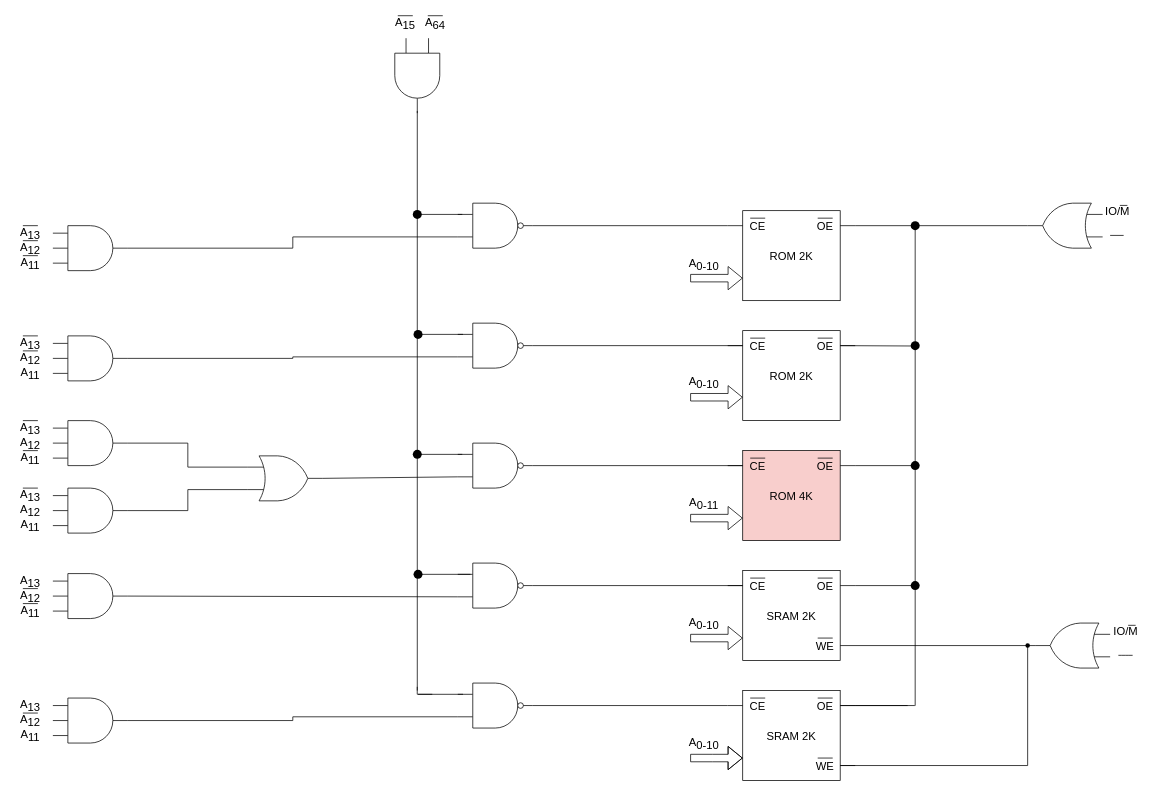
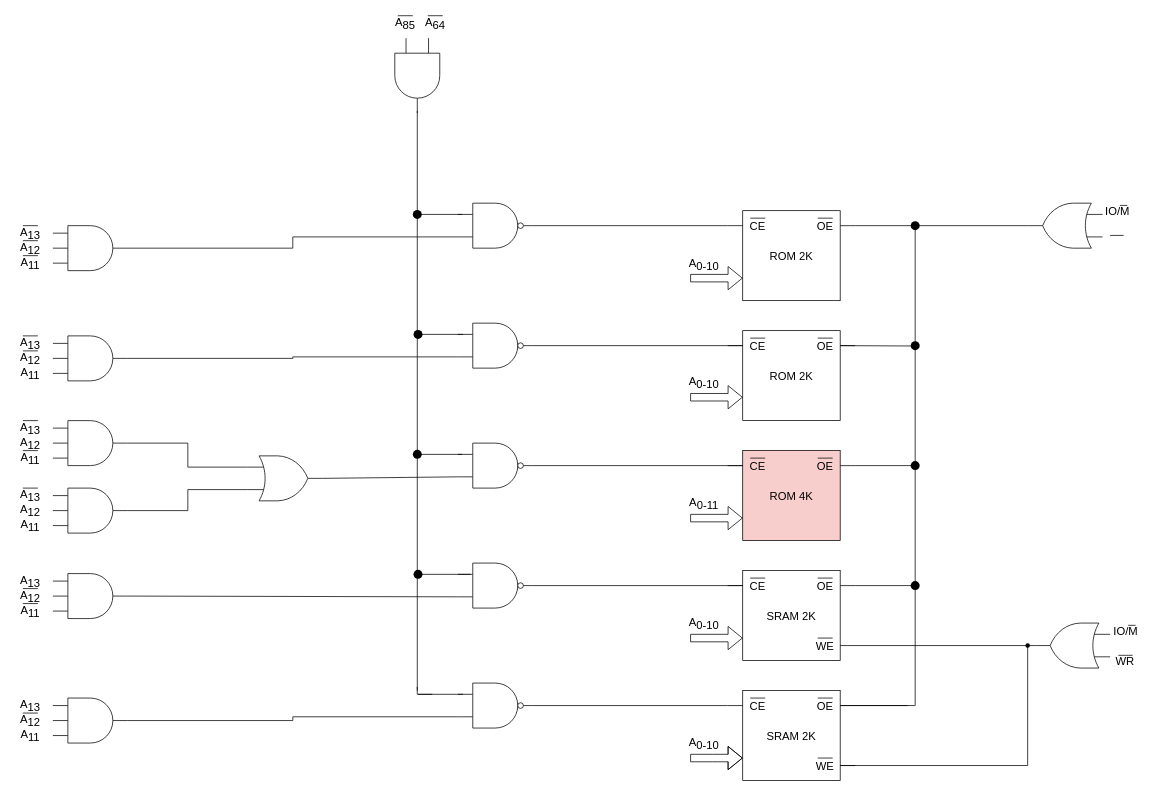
node "Α15": label "Α15" -> "Α85"
node "WR": added
